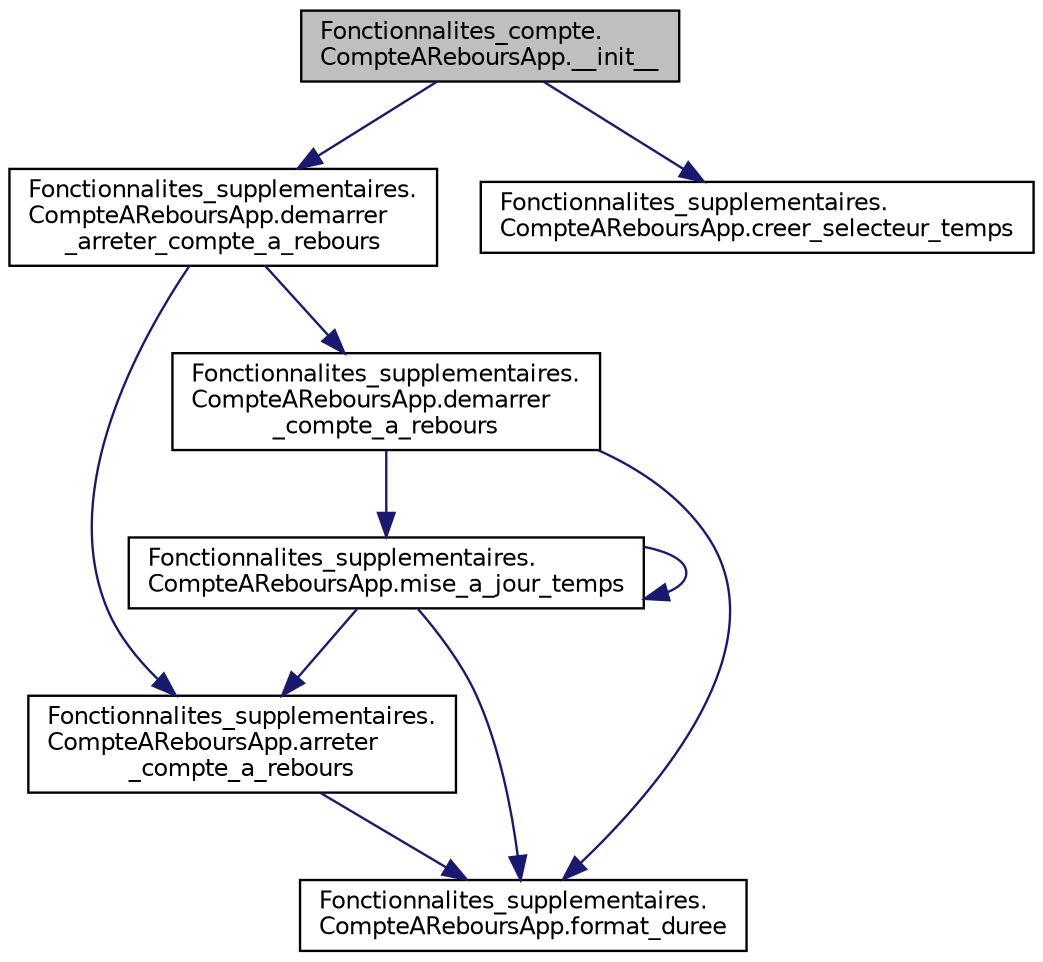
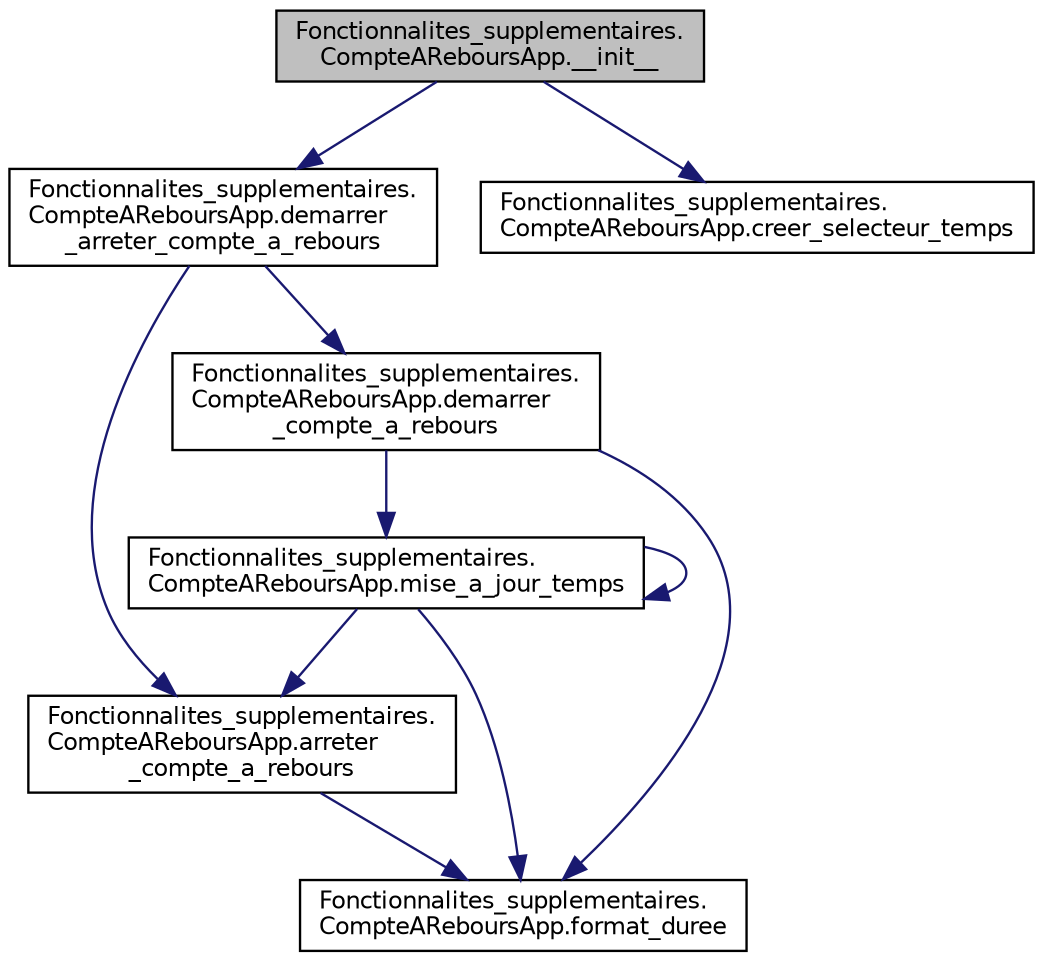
node "Fonctionnalites_compte. CompteAReboursApp.__init__": label "Fonctionnalites_compte. CompteAReboursApp.__init__" -> "Fonctionnalites_supplementaires. CompteAReboursApp.__init__"
